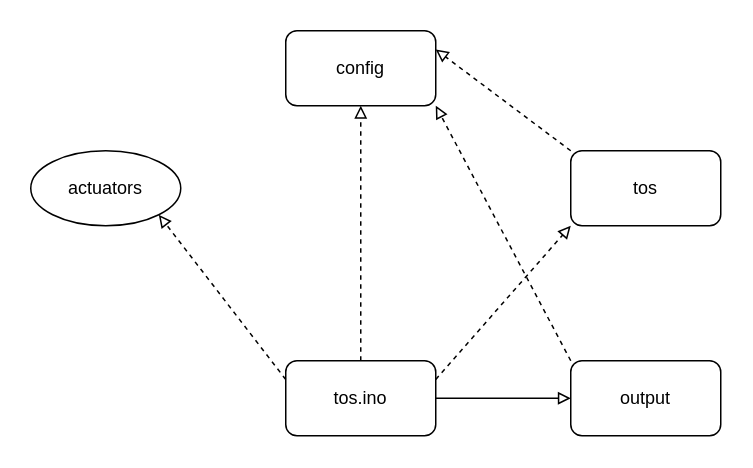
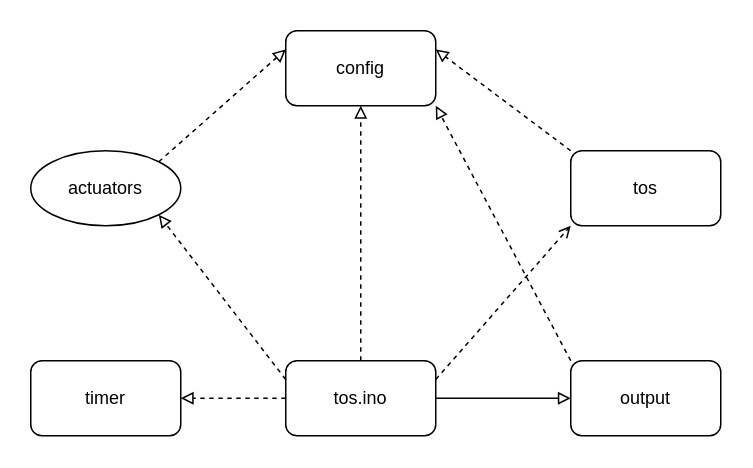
edge "actuators" -> "config": added
edge "tos.ino" -> "tos": arrowhead block -> open
node "timer": added
edge "tos.ino" -> "timer": added
